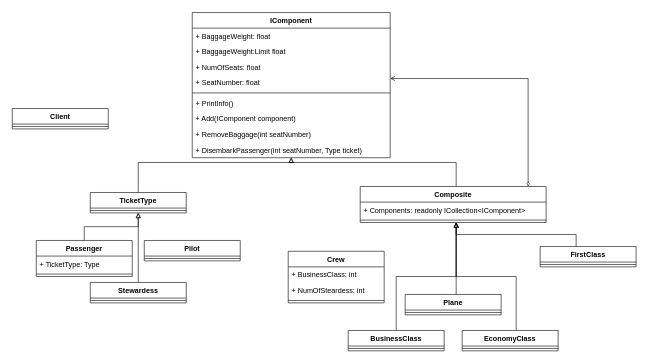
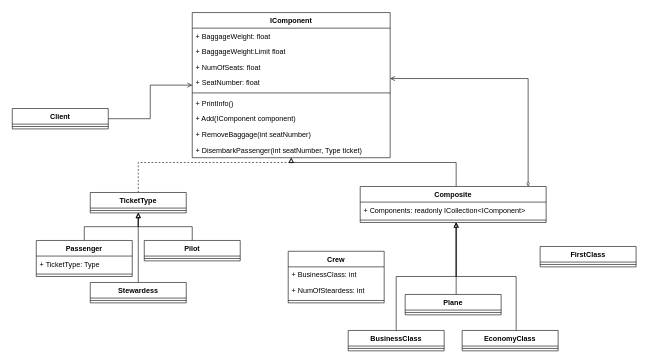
edge "Client" -> "IComponent": added
edge "TicketType" -> "IComponent": style solid -> dashed
edge "Pilot" -> "TicketType": added
edge "FirstClass" -> "Composite": removed
